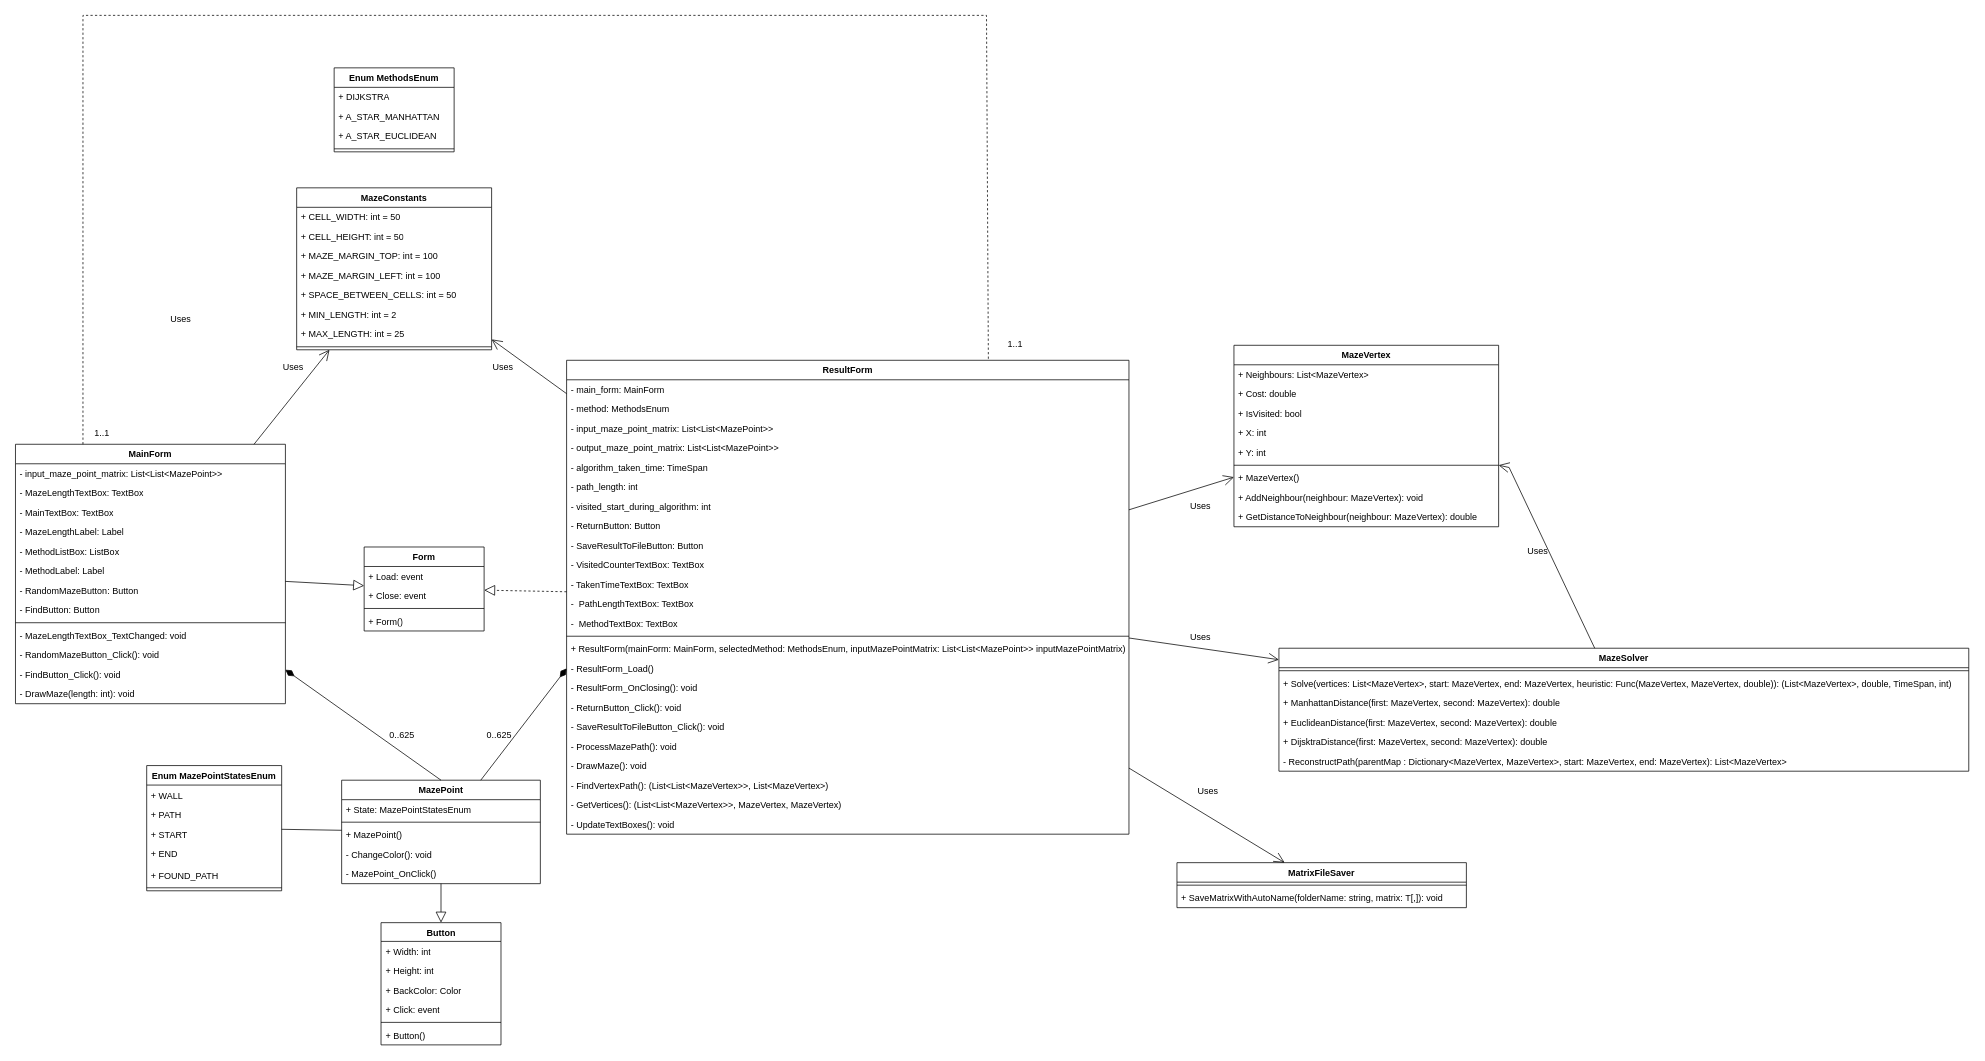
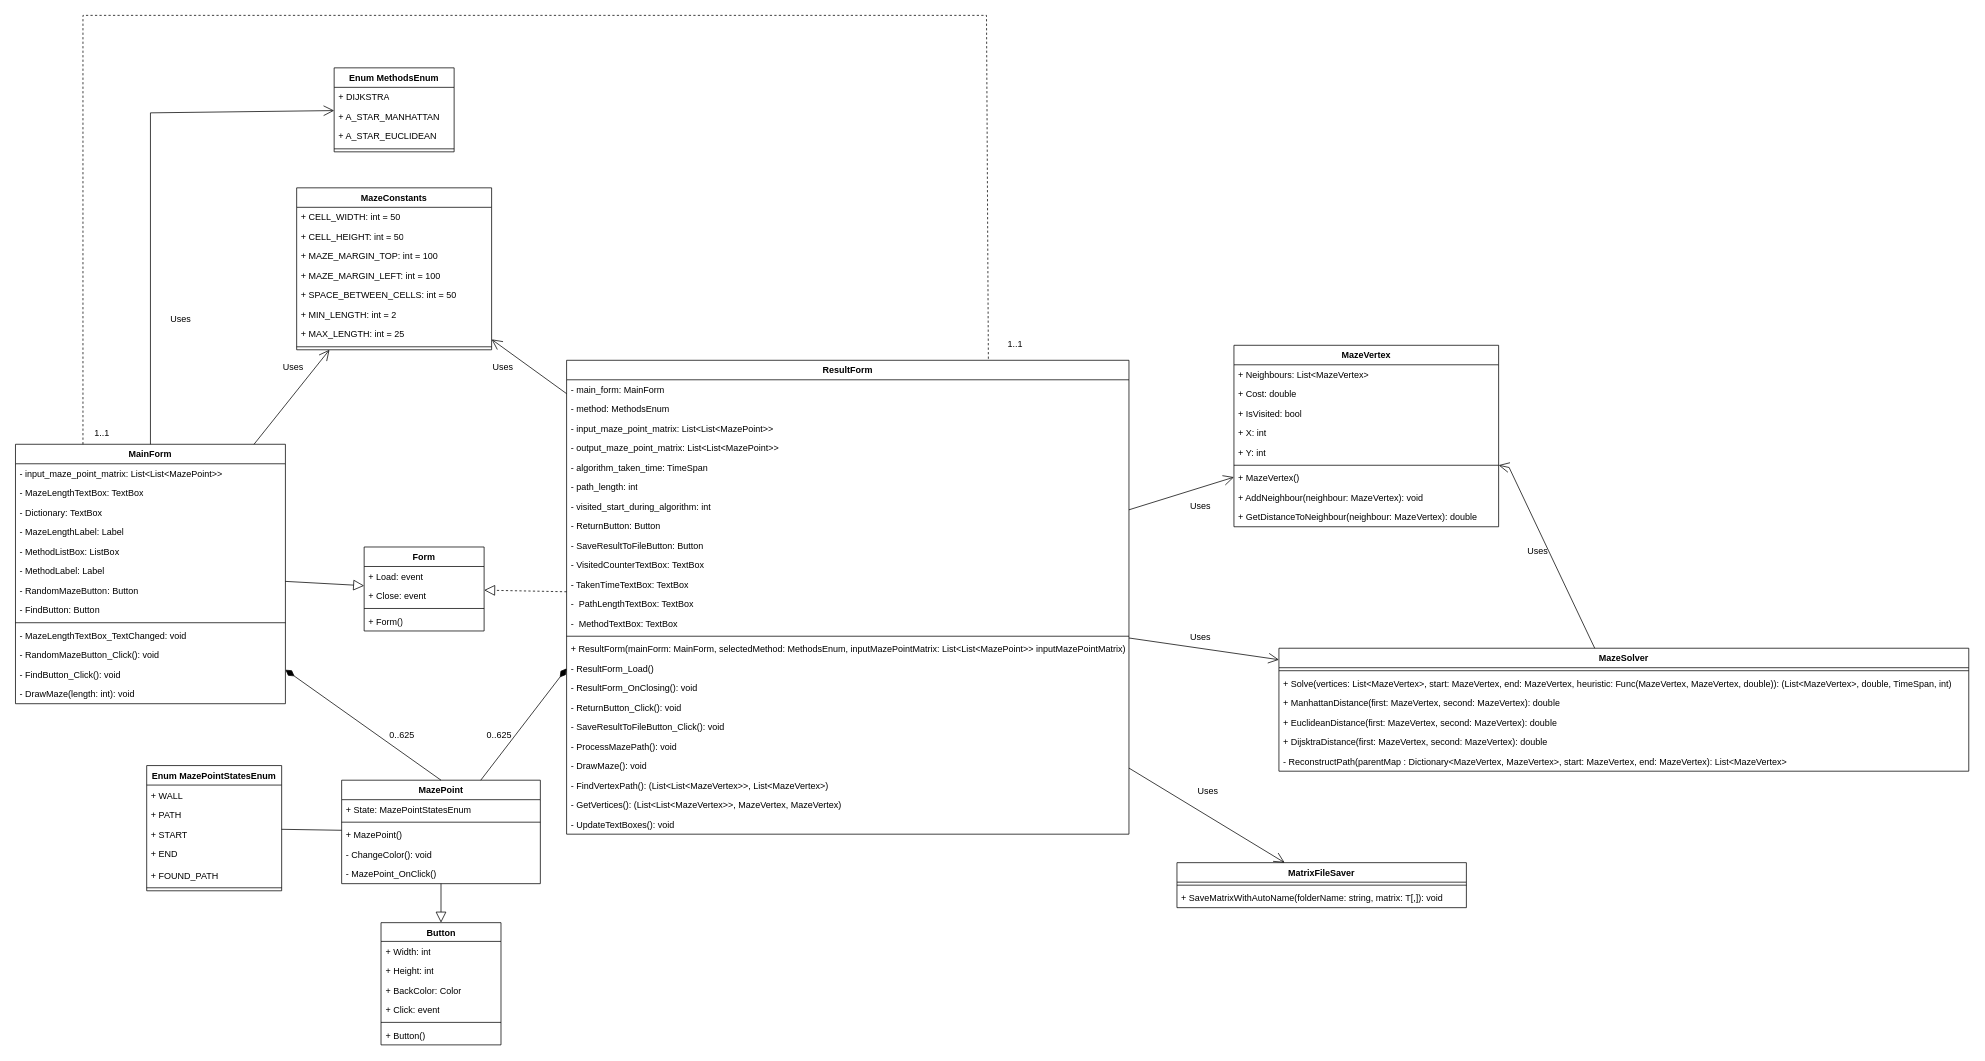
edge "MainForm" -> "Enum MethodsEnum": added
node "- MainTextBox: TextBox": label "- MainTextBox: TextBox" -> "- Dictionary: TextBox"
